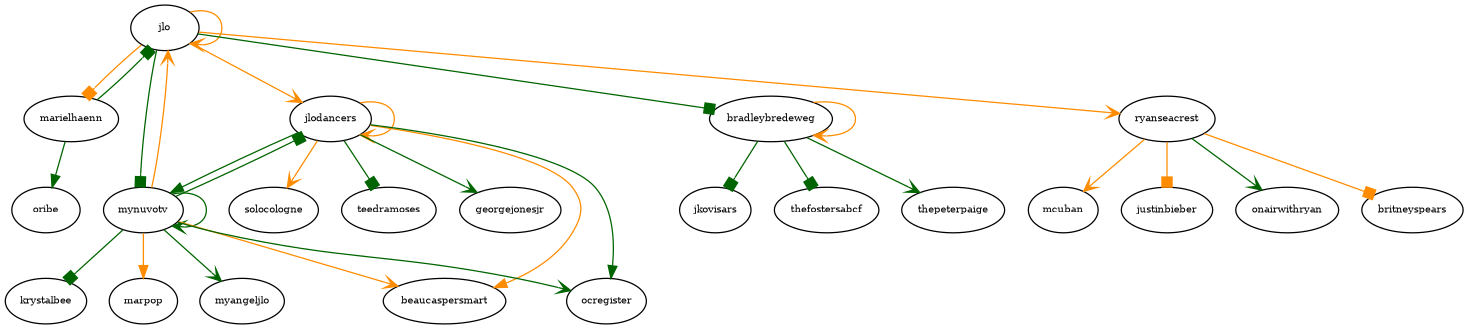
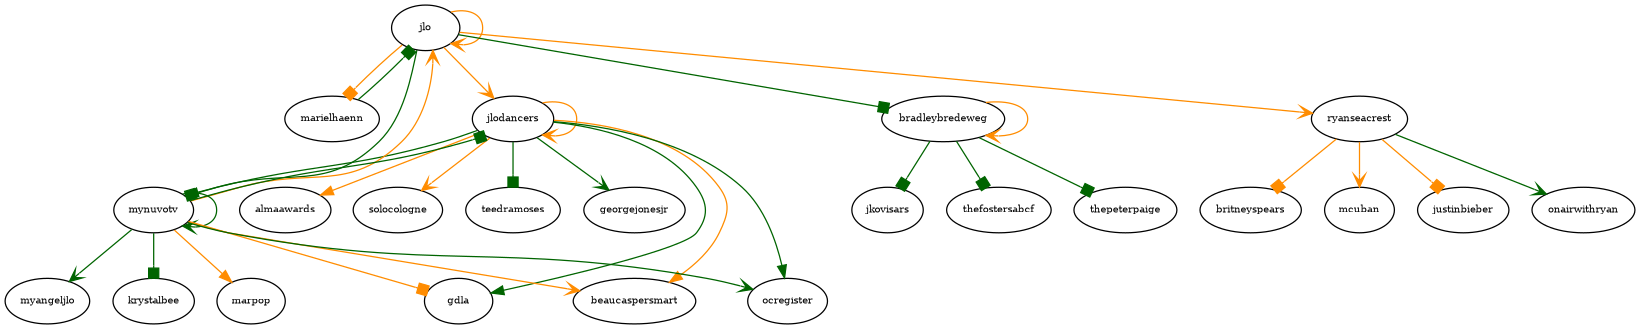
edge "bradleybredeweg" -> "thepeterpaige": arrowhead vee -> box
node "oribe": removed
node "almaawards": added
node "gdla": added
